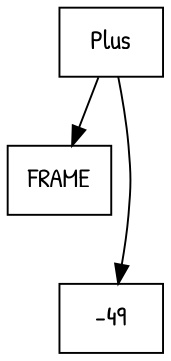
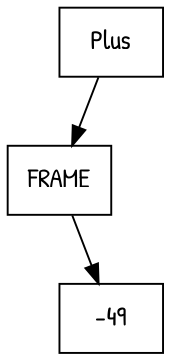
edge "Plus" -> "-49": now "FRAME" -> "-49"
